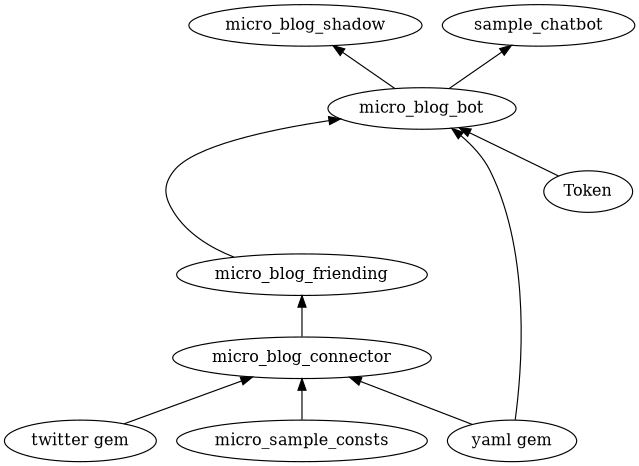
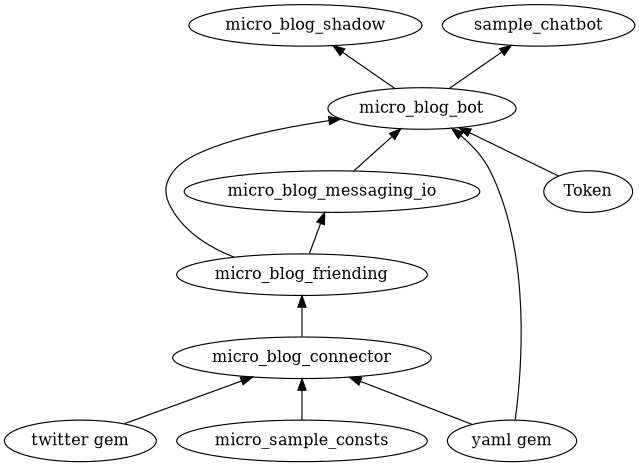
node "micro_blog_messaging_io": added
